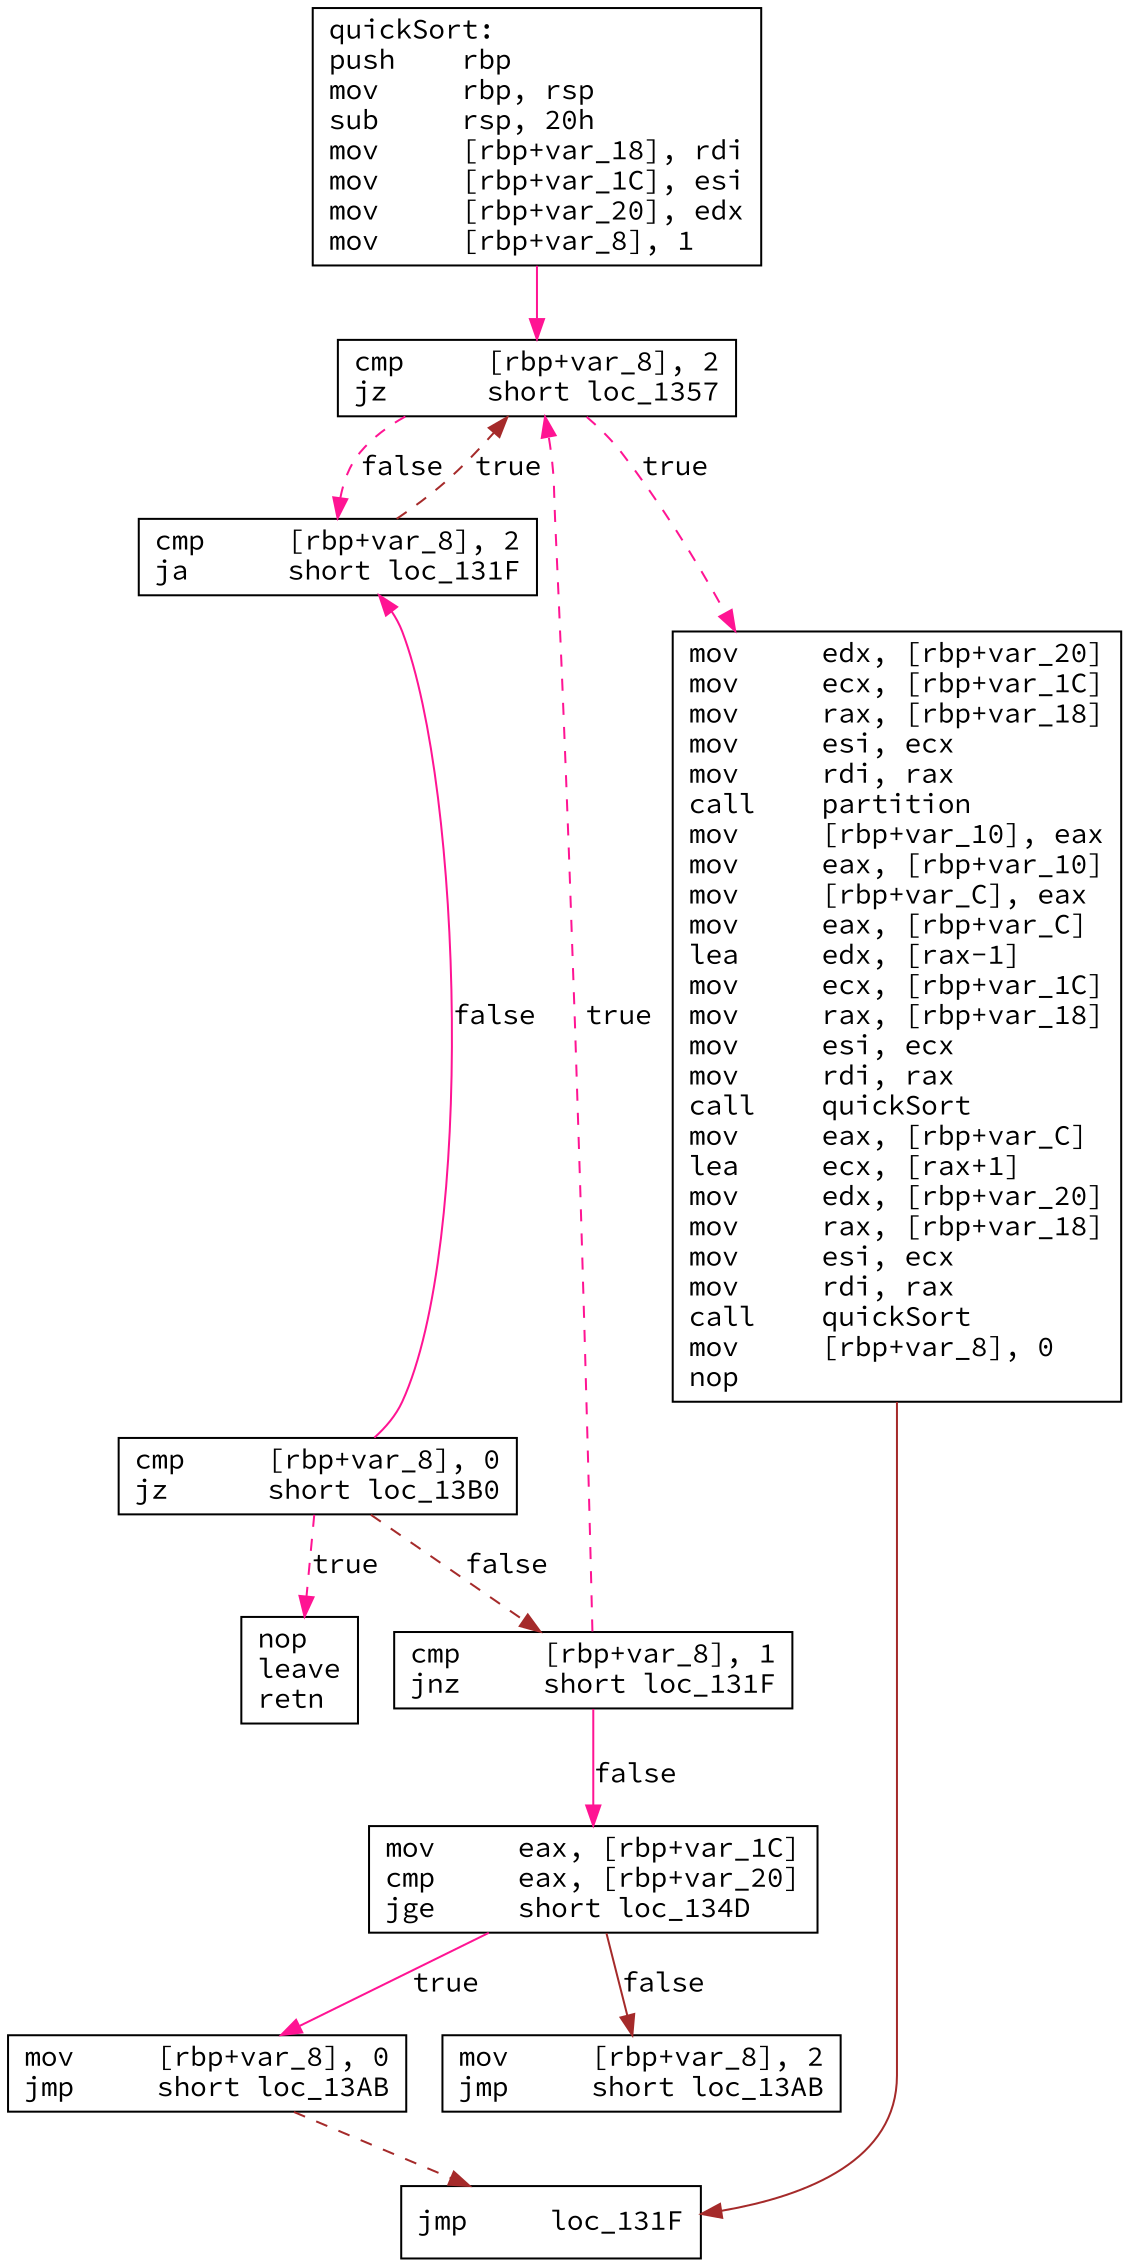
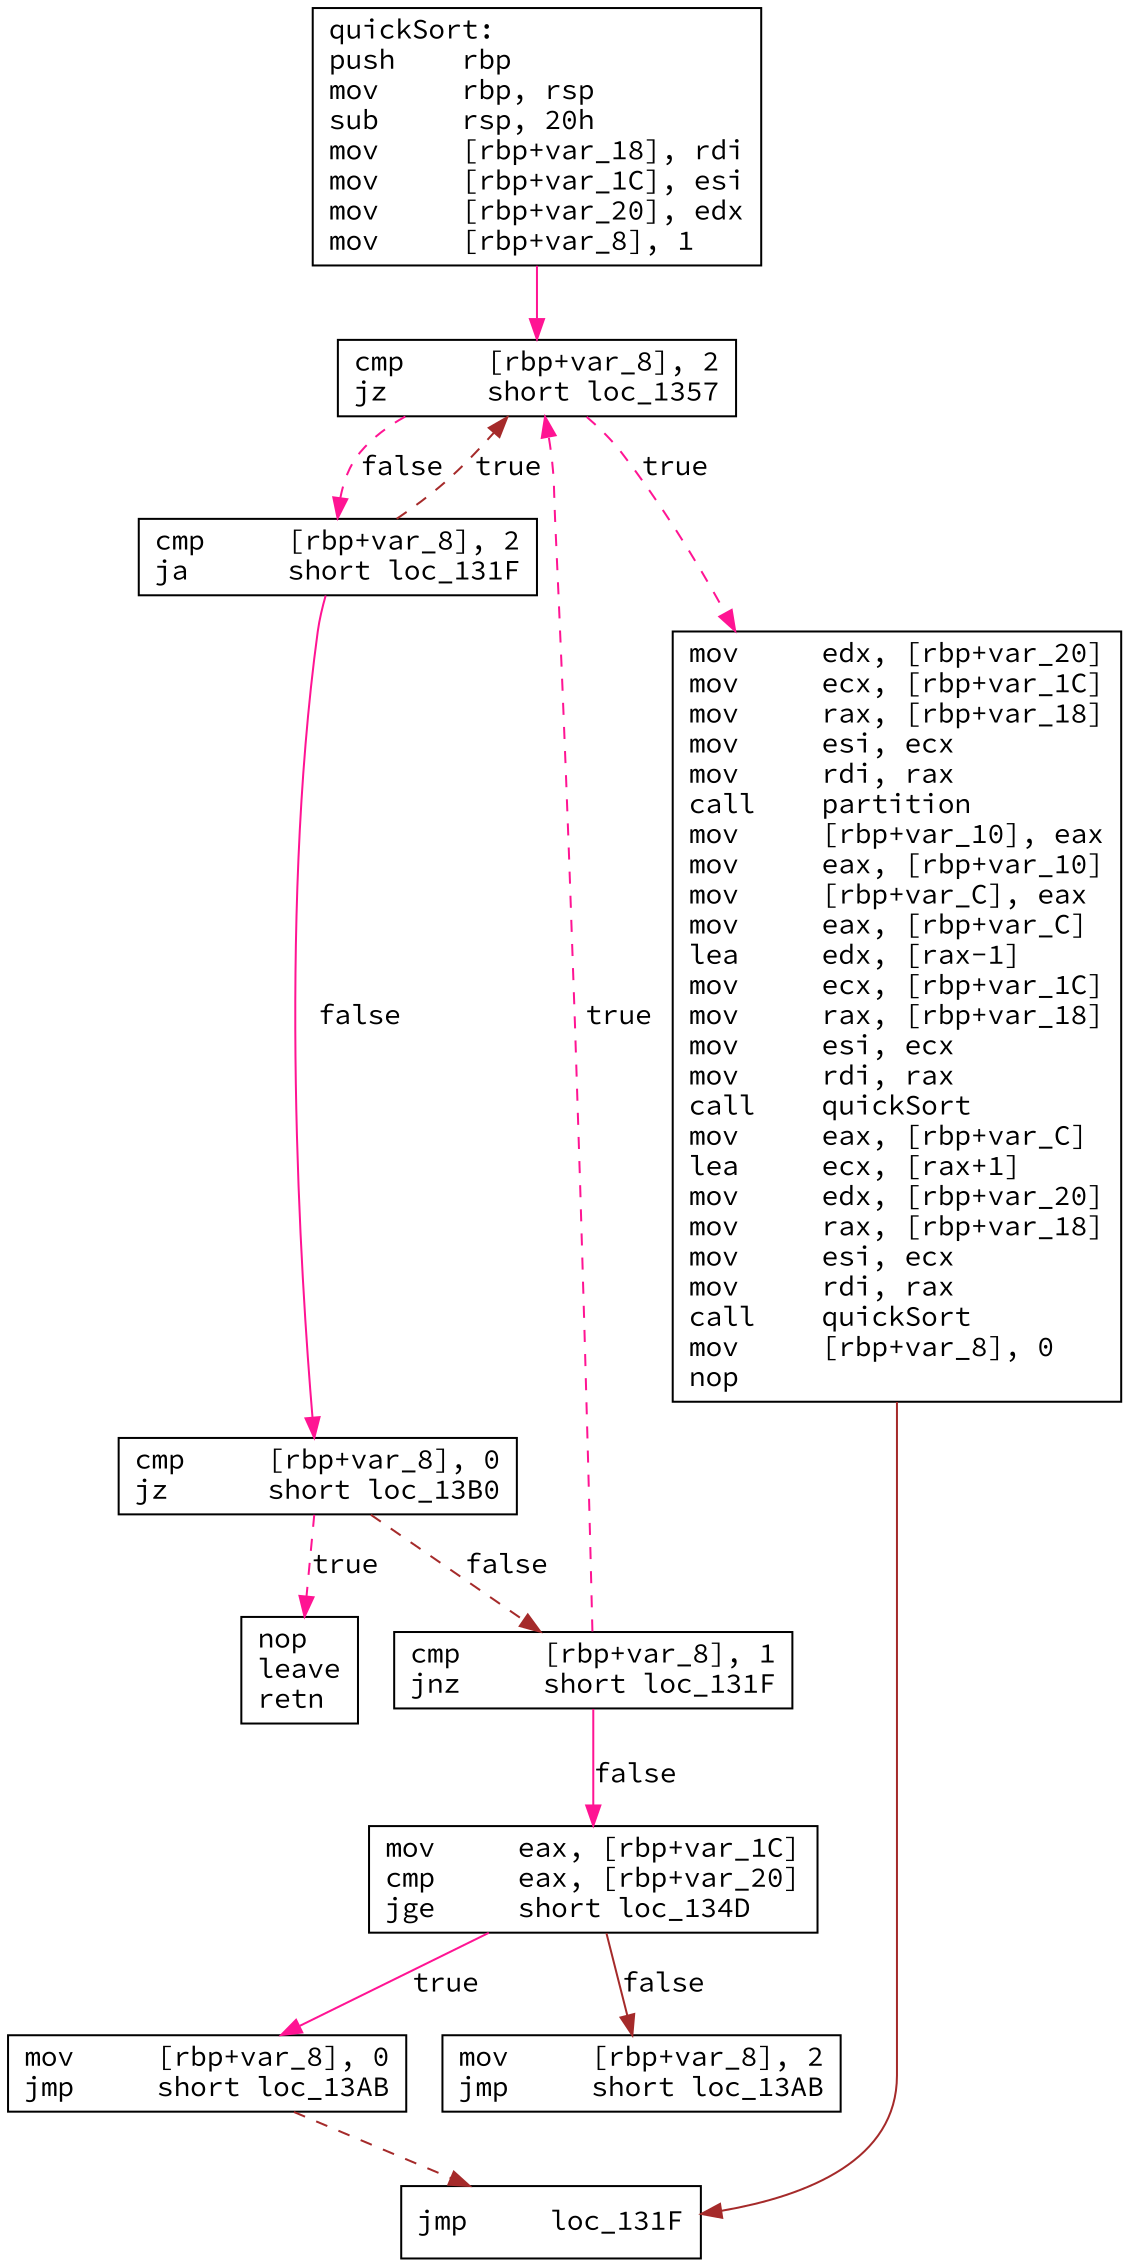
edge "cmp     [rbp+var_8], 0 jz      short loc_13B0" -> "cmp     [rbp+var_8], 2 ja      short loc_131F": reversed
